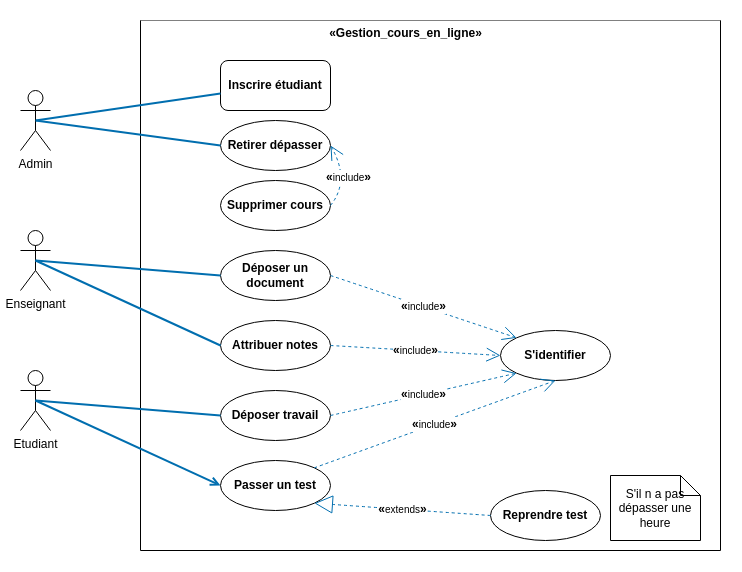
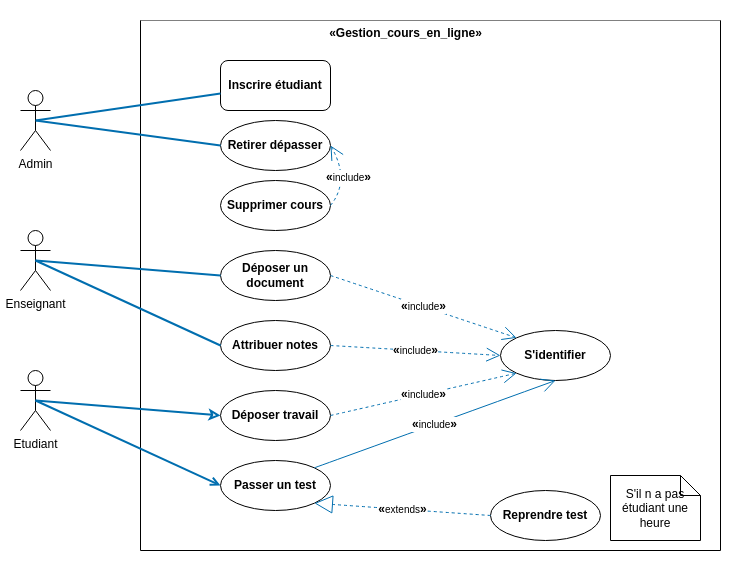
edge "Passer un test" -> "S'identifier": style dashed -> solid
edge "Etudiant" -- "Déposer travail": arrowhead none -> classic
node "S'il n a pas dépasser une heure": label "S'il n a pas dépasser une heure" -> "S'il n a pas étudiant une heure"
